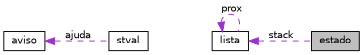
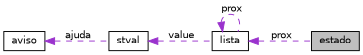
edge "estado" -> "lista": label " stack" -> " prox"
edge "lista" -> "stval": added, label "value"
